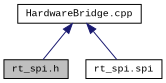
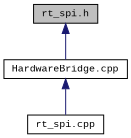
edge "rt_spi.h" -> "HardwareBridge.cpp": reversed
node "rt_spi.spi": label "rt_spi.spi" -> "rt_spi.cpp"
